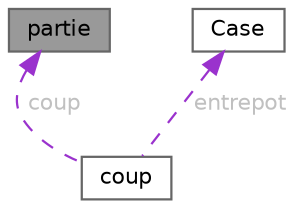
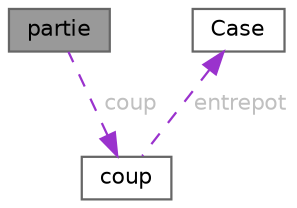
edge "coup" -> "partie": reversed
